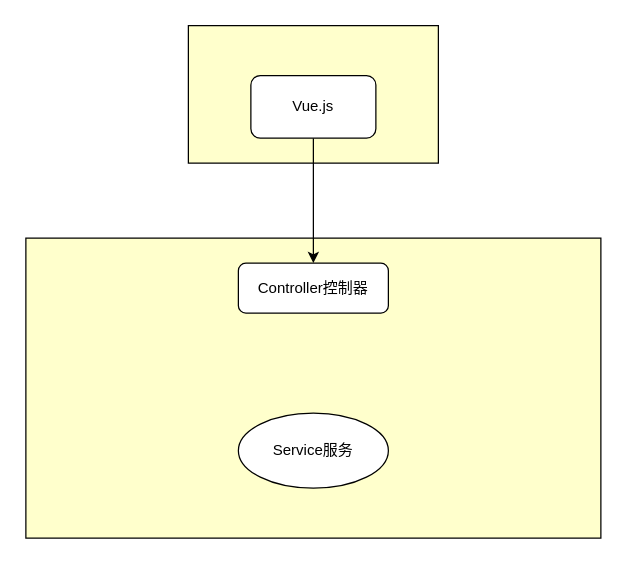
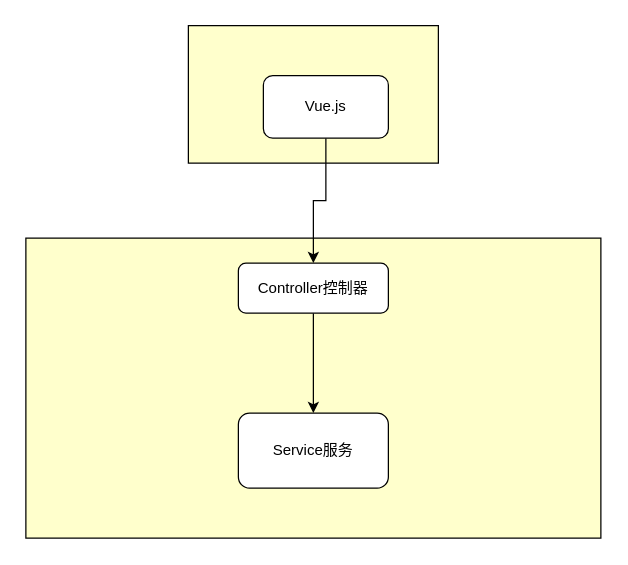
node "Vue.js": moved (313, 107) -> (326, 107)
edge "Controller控制器" -> "Service服务": added
node "Service服务": shape ellipse -> rounded rectangle
